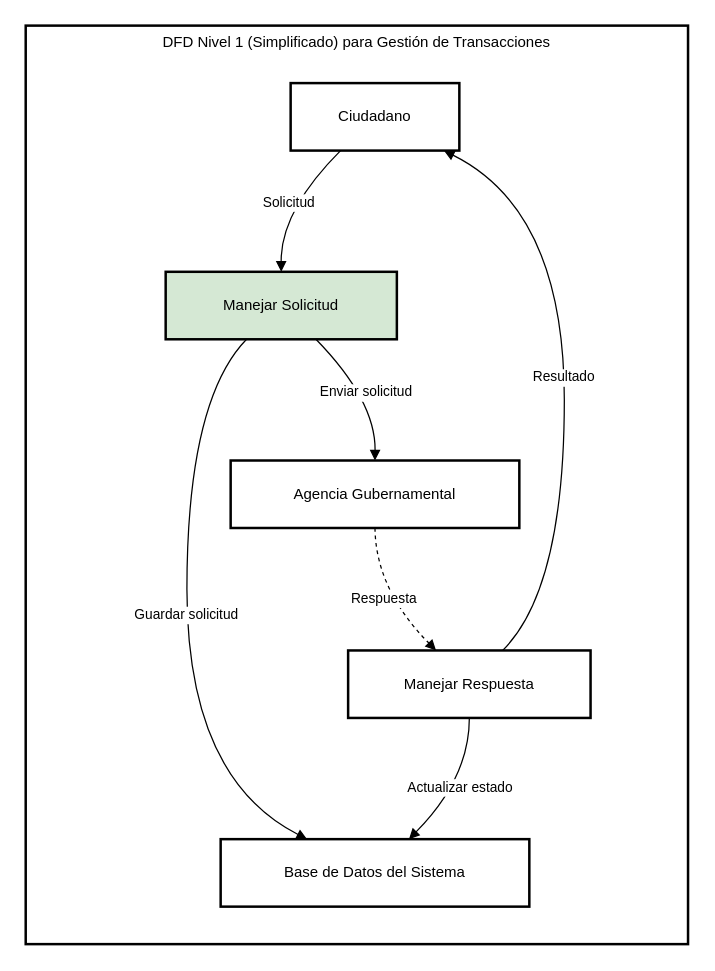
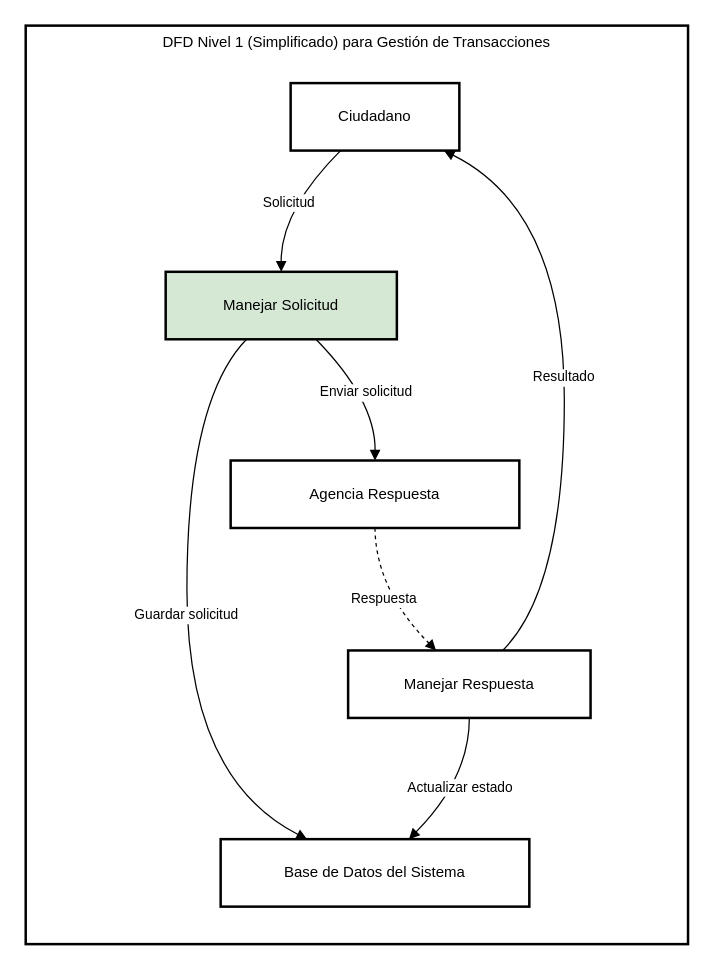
node "Agencia Gubernamental": label "Agencia Gubernamental" -> "Agencia Respuesta"
